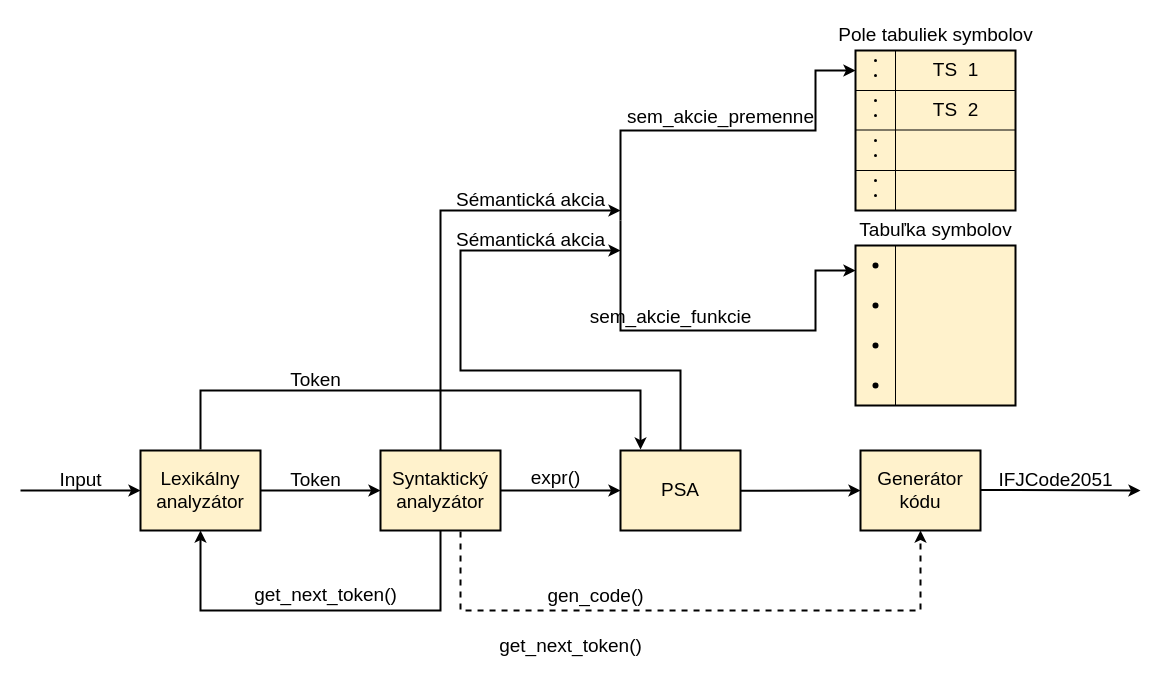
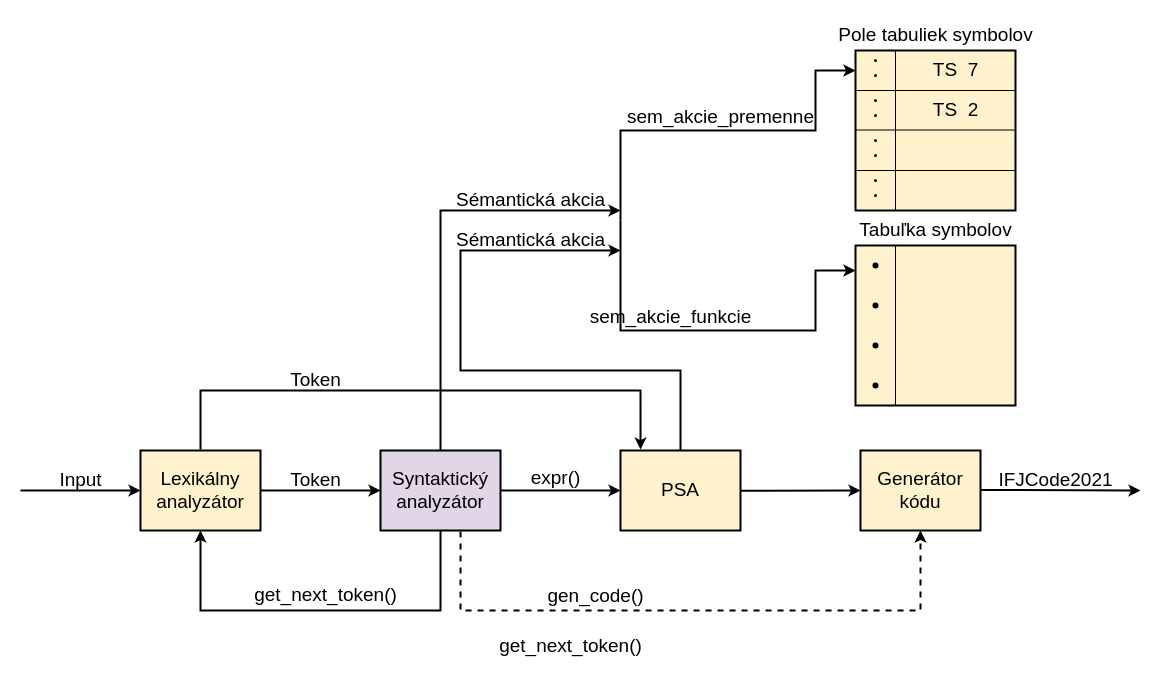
node "TS 1": label "TS 1" -> "TS 7"
node "IFJCode2051": label "IFJCode2051" -> "IFJCode2021"
node "Syntaktický analyzátor": fillcolor #fff2cc -> #e1d5e7
